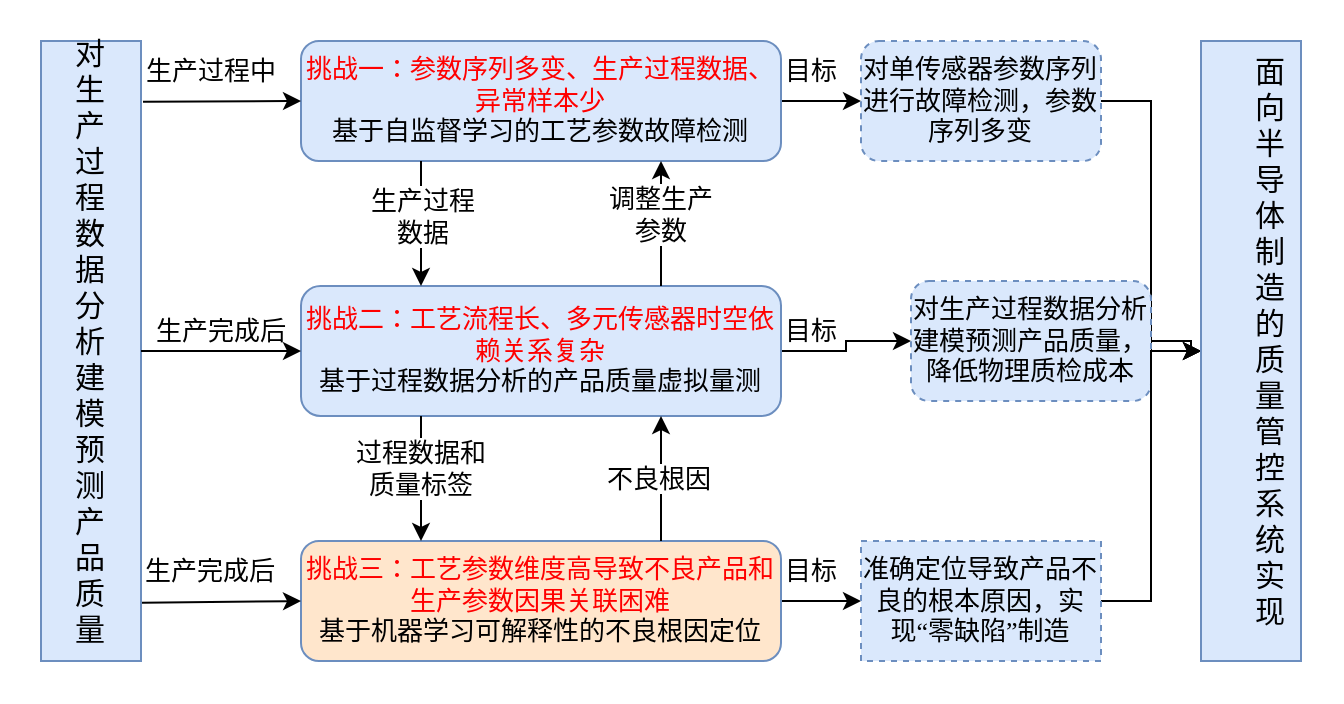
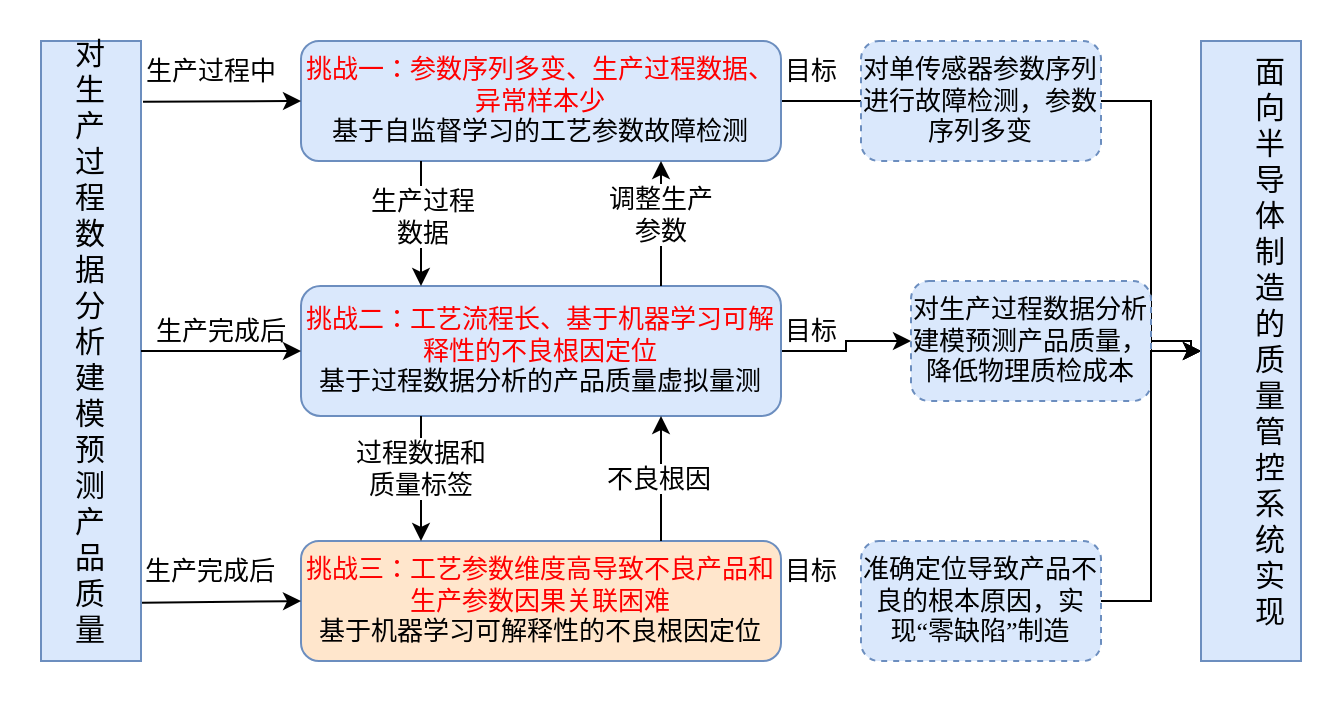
edge "挑战一：参数序列多变、生产过程数据、异常样本少 基于自监督学习的工艺参数故障检测" -> "对单传感器参数序列进行故障检测，参数序列多变": arrowhead classic -> none
node "挑战二：工艺流程长、多元传感器时空依赖关系复杂 基于过程数据分析的产品质量虚拟量测": label "挑战二：工艺流程长、多元传感器时空依赖关系复杂 基于过程数据分析的产品质量虚拟量测" -> "挑战二：工艺流程长、基于机器学习可解释性的不良根因定位 基于过程数据分析的产品质量虚拟量测"
edge "挑战三：工艺参数维度高导致不良产品和生产参数因果关联困难 基于机器学习可解释性的不良根因定位" -> "准确定位导致产品不良的根本原因，实现“零缺陷”制造": removed
node "准确定位导致产品不良的根本原因，实现“零缺陷”制造": shape rectangle -> rounded rectangle
